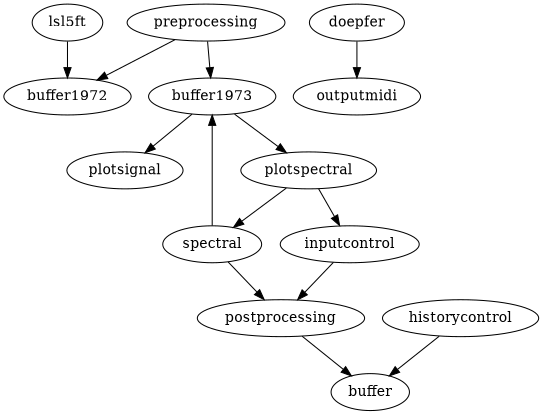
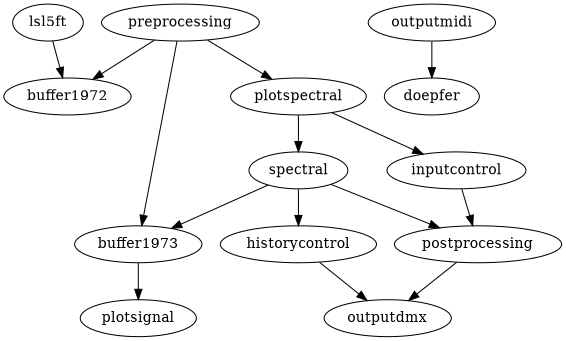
edge "doepfer" -> "outputmidi": reversed
edge "buffer1973" -> "plotspectral": now "preprocessing" -> "plotspectral"
edge "spectral" -> "historycontrol": added
node "buffer": label "buffer" -> "outputdmx"
